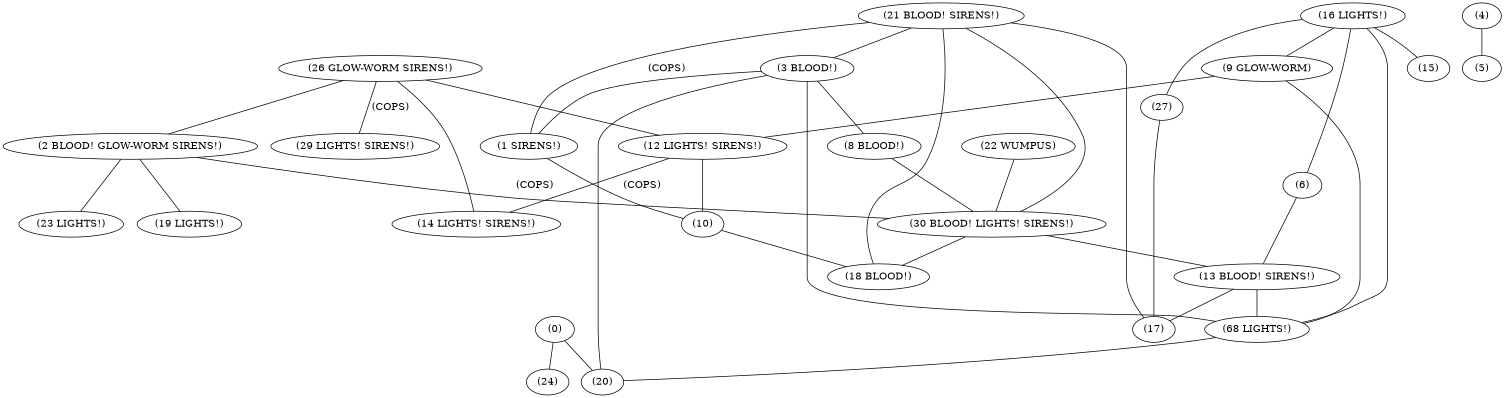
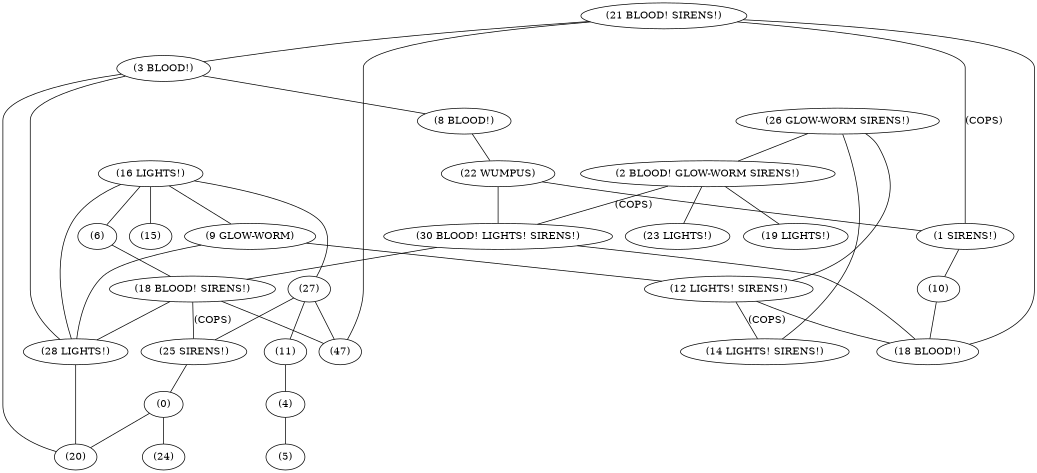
edge "(3 BLOOD!)" -- "(1 SIRENS!)": now "(22 WUMPUS)" -- "(1 SIRENS!)"
edge "(21 BLOOD! SIRENS!)" -- "(30 BLOOD! LIGHTS! SIRENS!)": removed
node "(29 LIGHTS! SIRENS!)": removed
edge "(12 LIGHTS! SIRENS!)" -- "(10)": now "(12 LIGHTS! SIRENS!)" -- "(18 BLOOD!)"
edge "(8 BLOOD!)" -- "(30 BLOOD! LIGHTS! SIRENS!)": now "(8 BLOOD!)" -- "(22 WUMPUS)"
node "(13 BLOOD! SIRENS!)": label "(13 BLOOD! SIRENS!)" -> "(18 BLOOD! SIRENS!)"
node "(17)": label "(17)" -> "(47)"
node "(68 LIGHTS!)": label "(68 LIGHTS!)" -> "(28 LIGHTS!)"
node "(25 SIRENS!)": added
node "(11)": added
